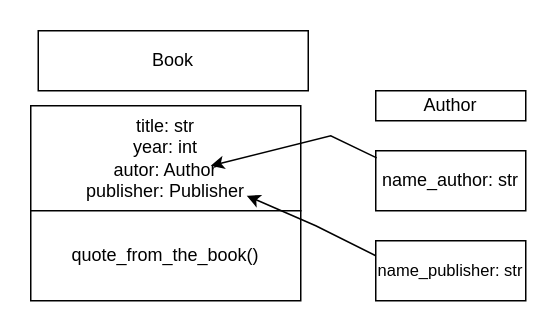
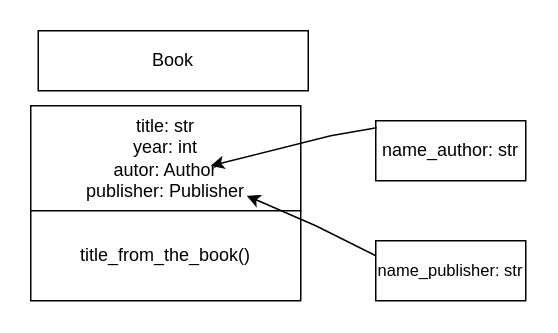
node "Author": removed
node "name_author: str": moved (451, 181) -> (451, 151)
node "quote_from_the_book()": label "quote_from_the_book()" -> "title_from_the_book()"
